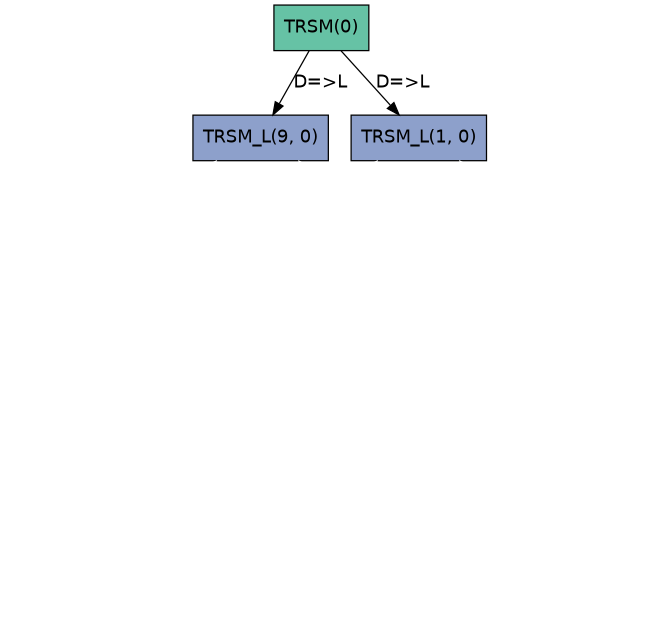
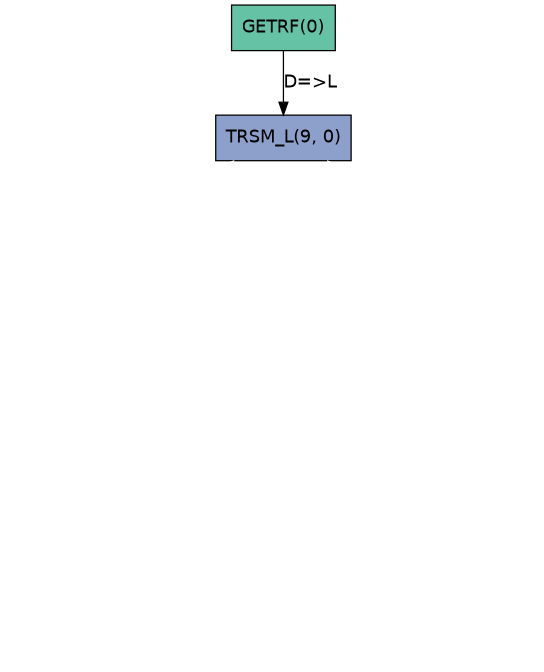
node "TRSM(0)": label "TRSM(0)" -> "GETRF(0)"
node "TRSM_L(1, 0)": removed
